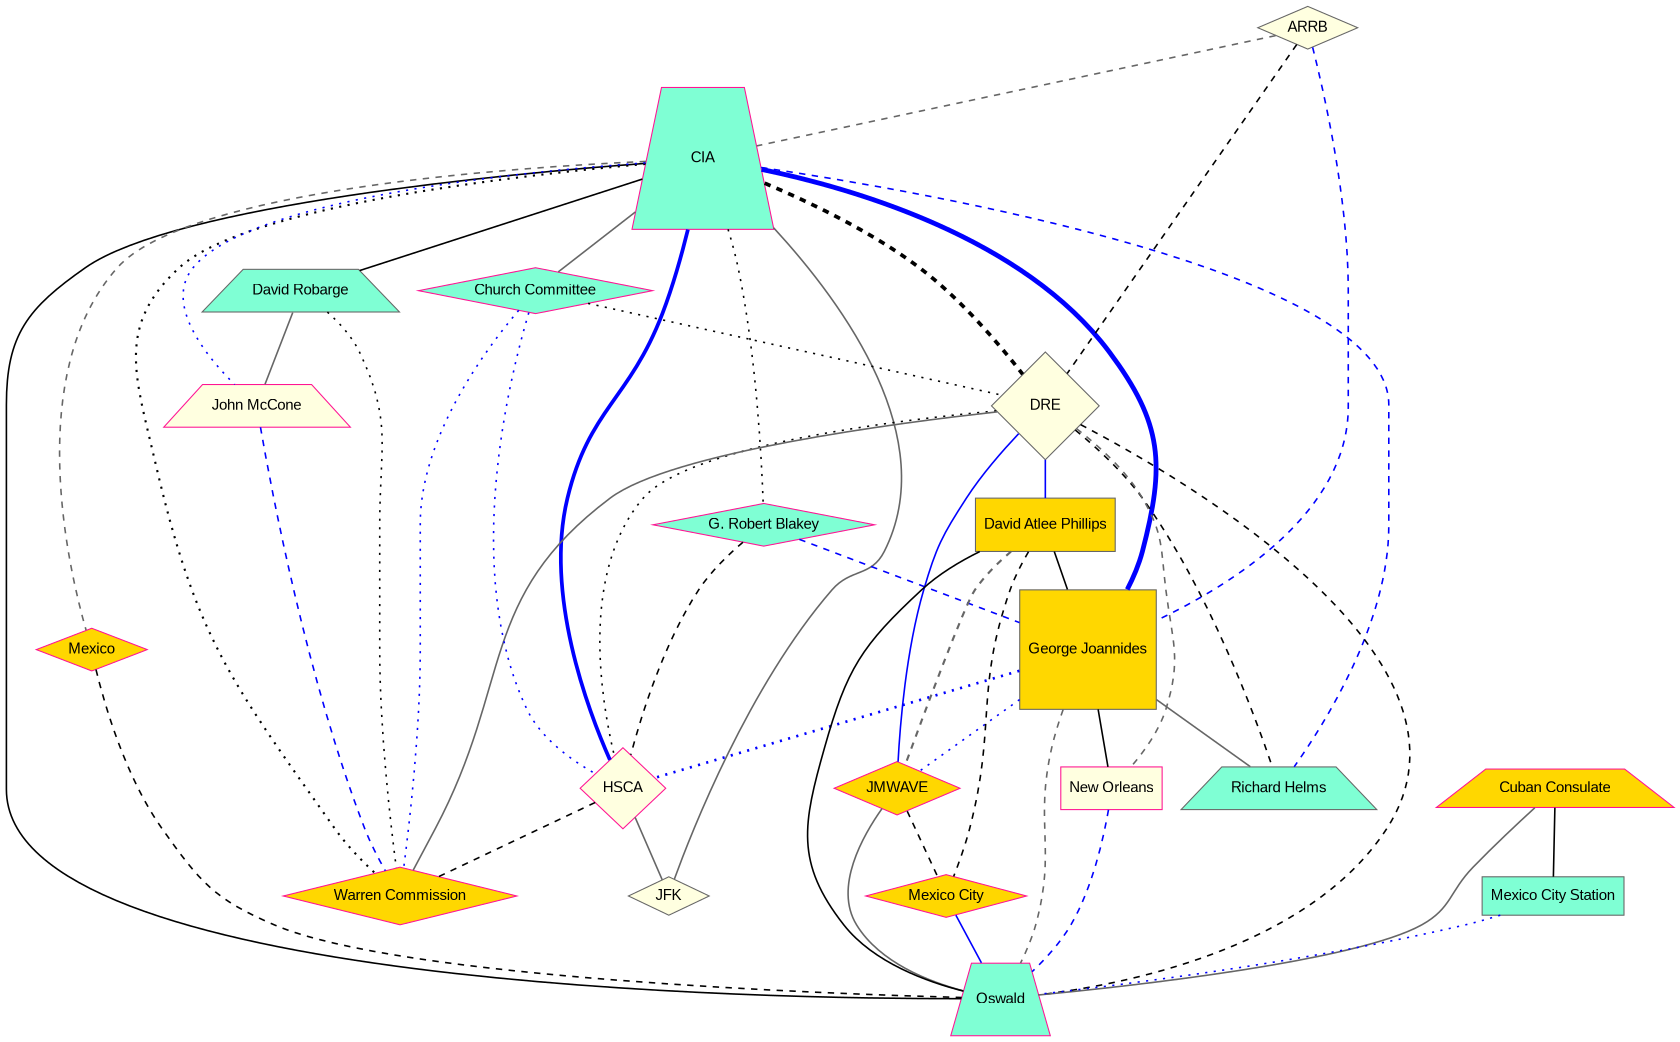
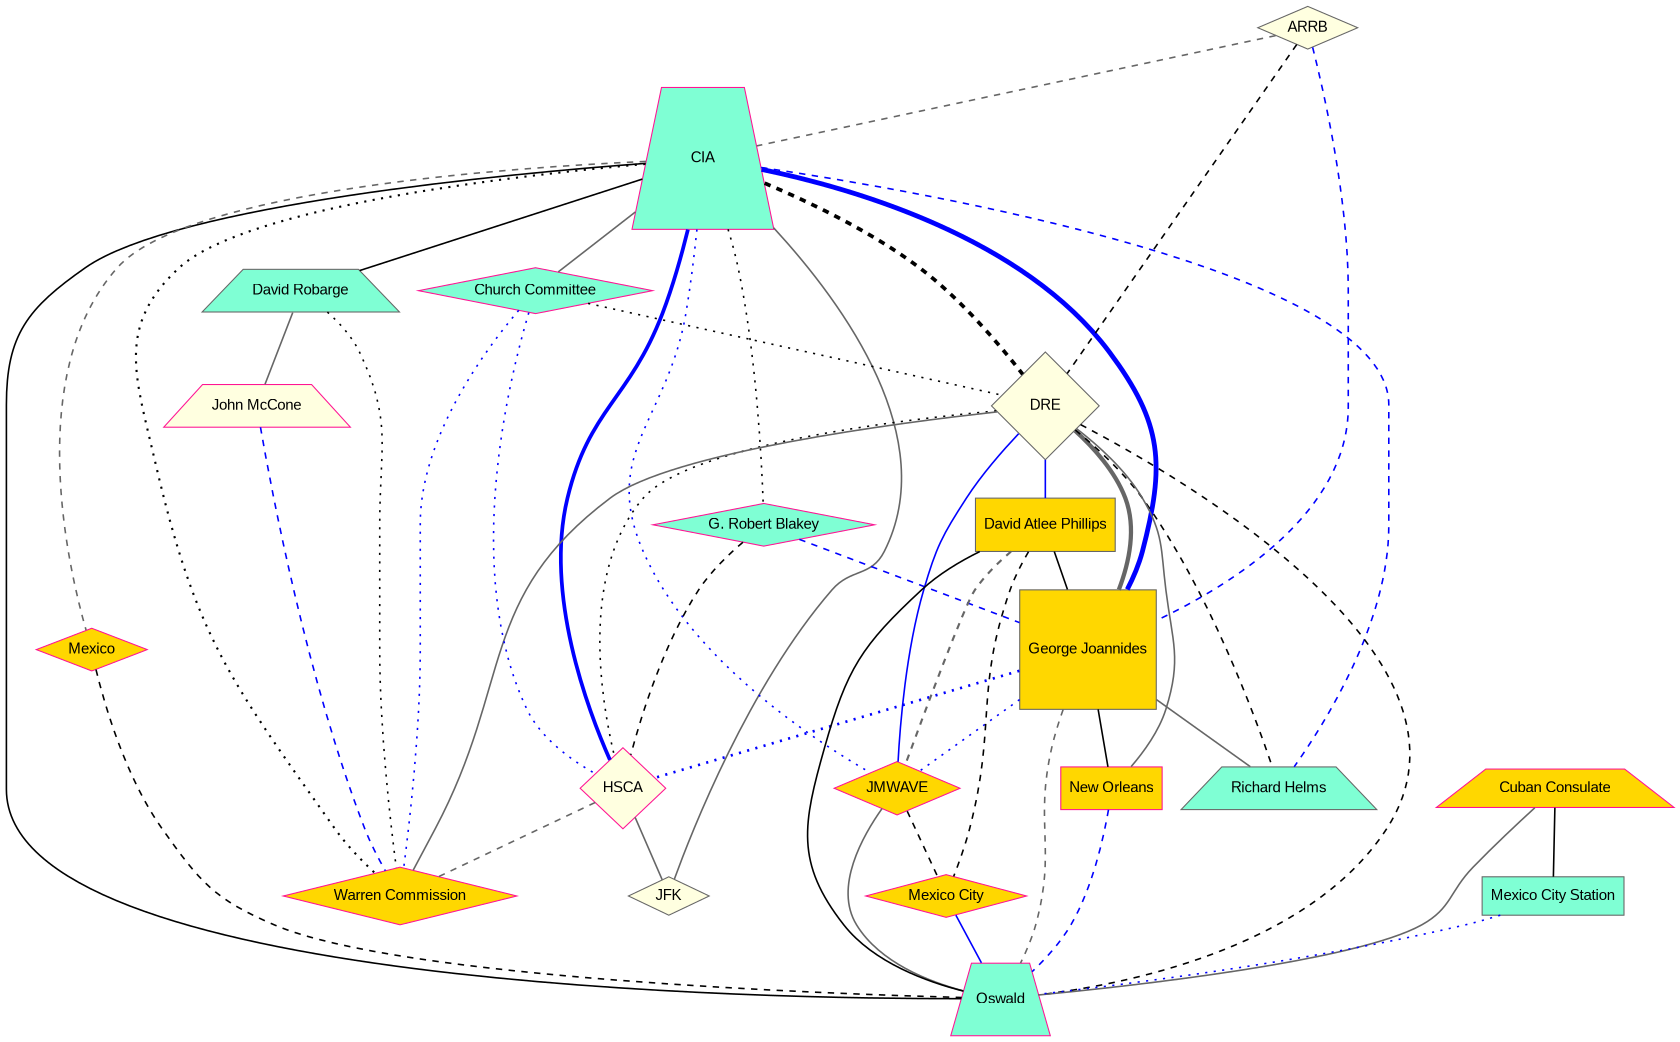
edge "CIA" -- "John McCone": now "CIA" -- "JMWAVE"
edge "DRE" -- "George Joannides": added
edge "DRE" -- "New Orleans": style dashed -> bold
node "New Orleans": fillcolor lightyellow -> gold
edge "HSCA" -- "Warren Commission": color black -> gray40
